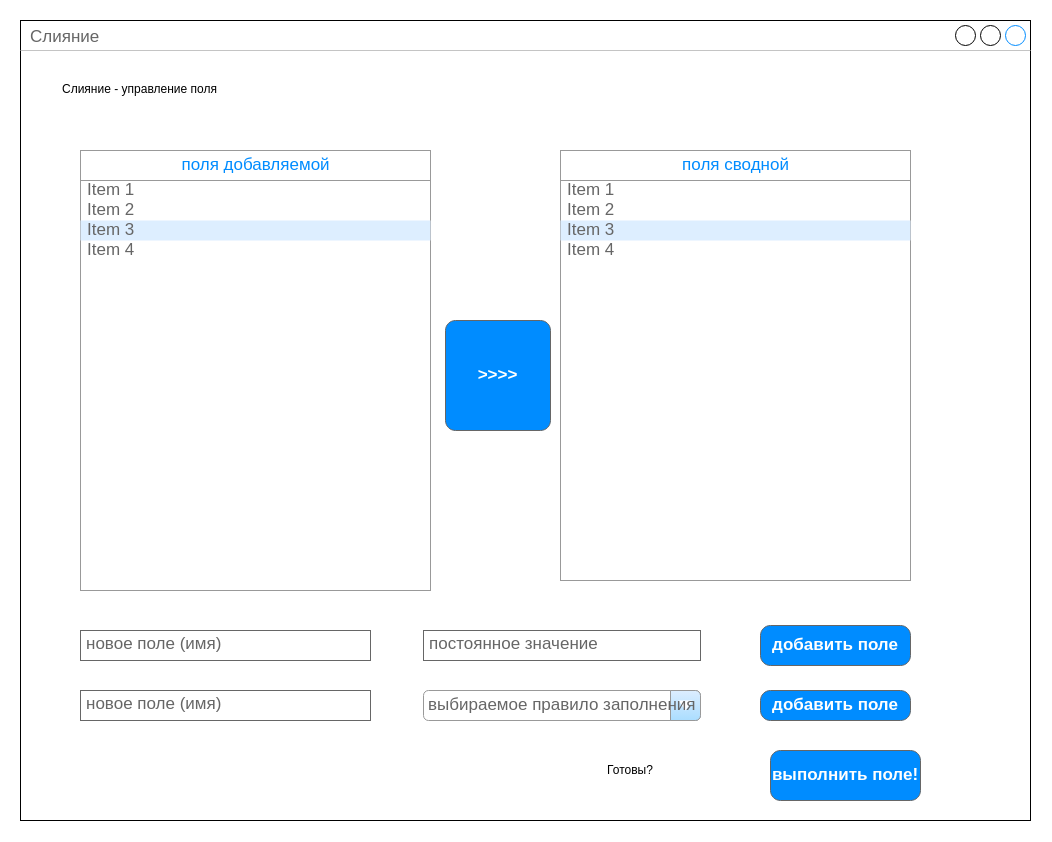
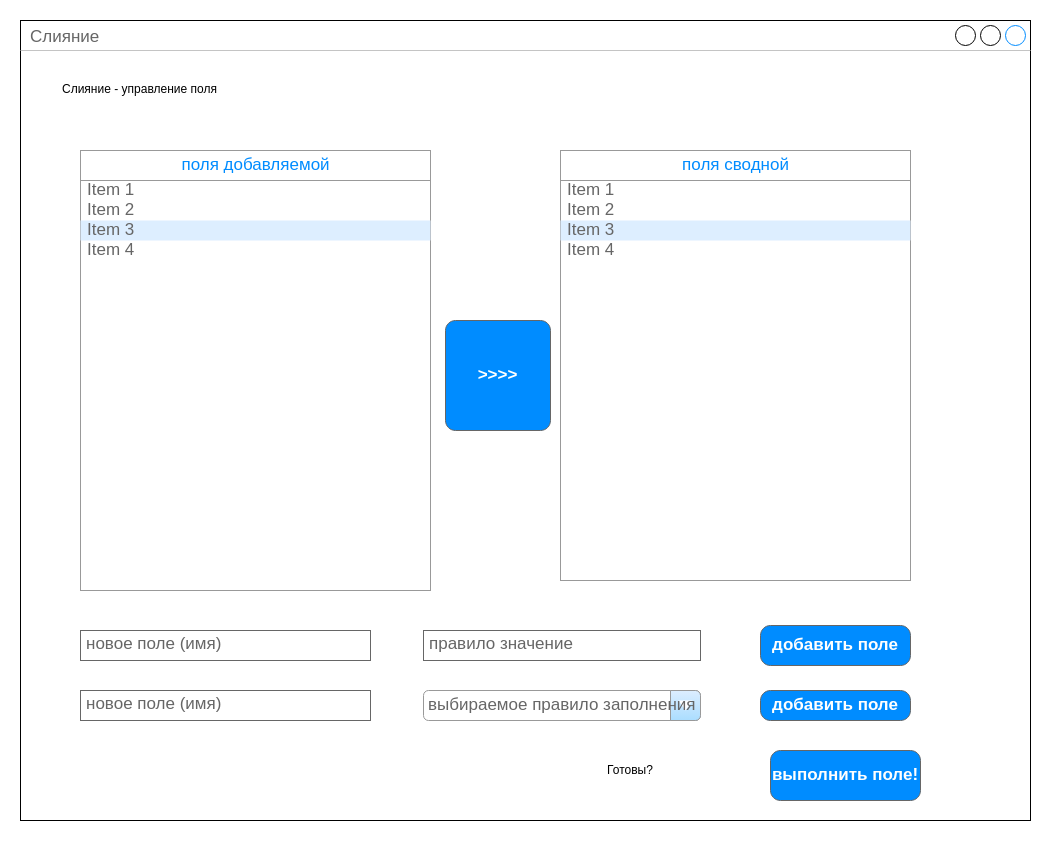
node "постоянное значение": label "постоянное значение" -> "правило значение"
